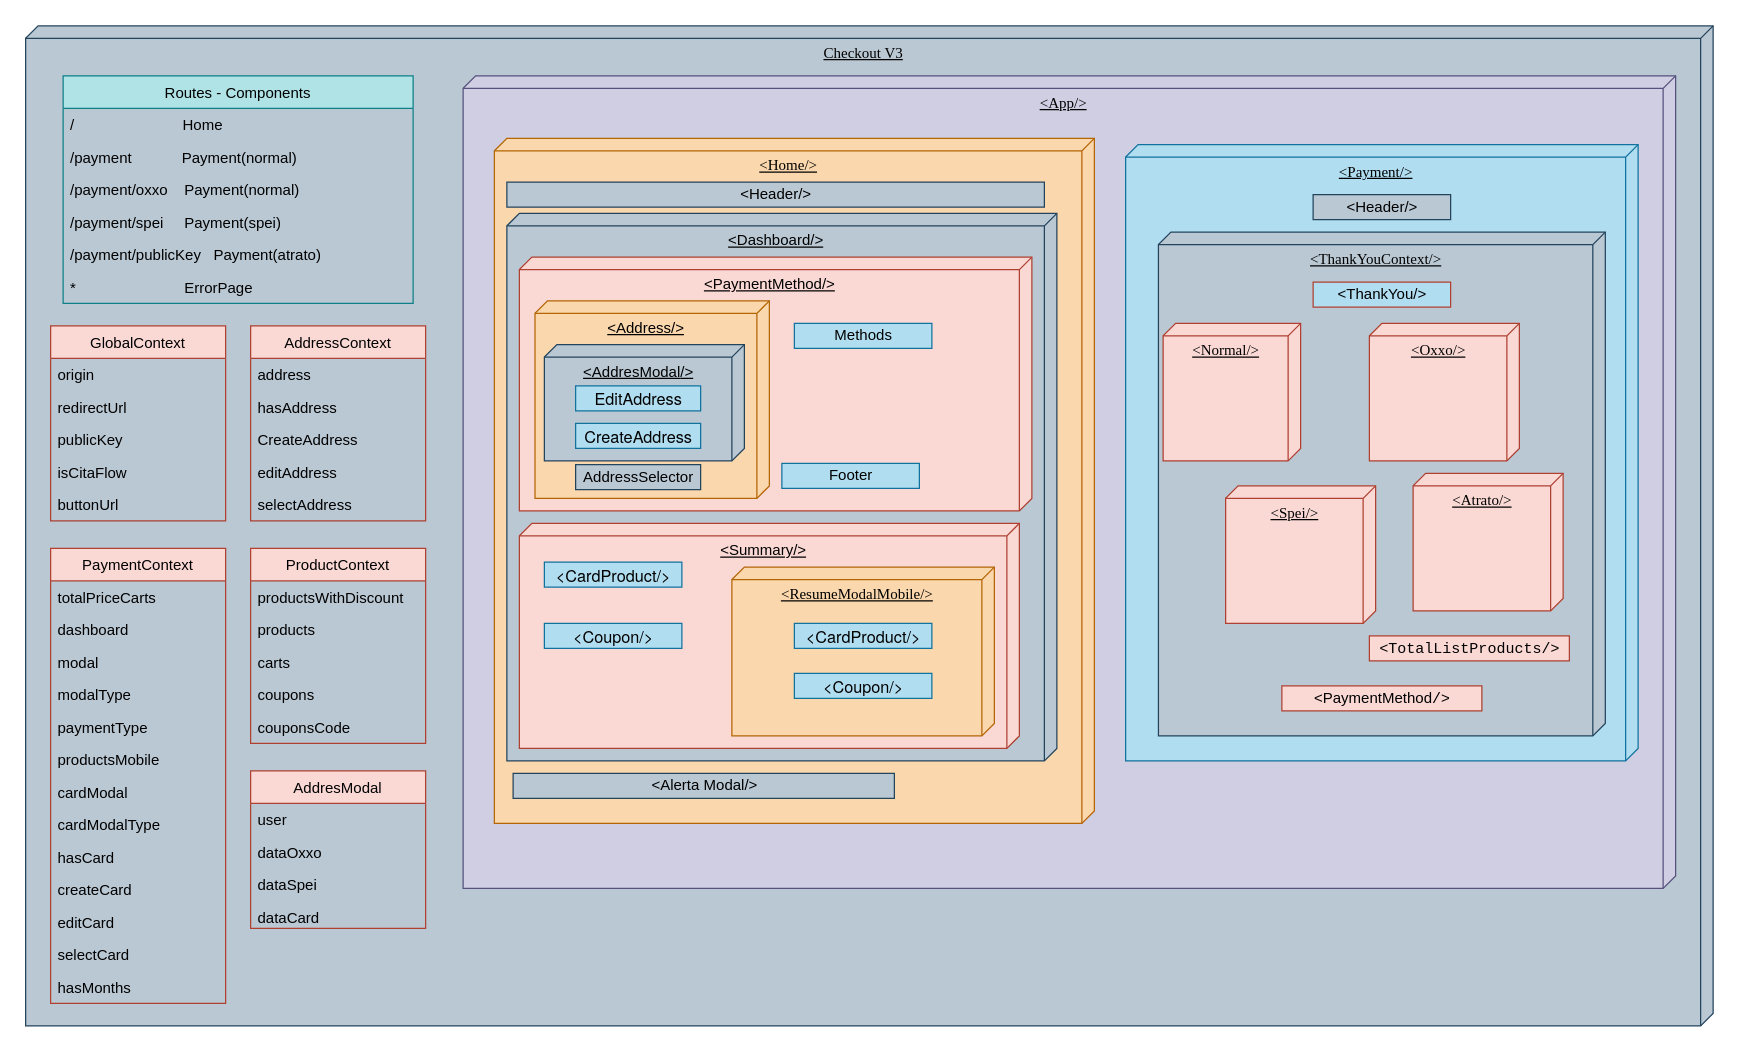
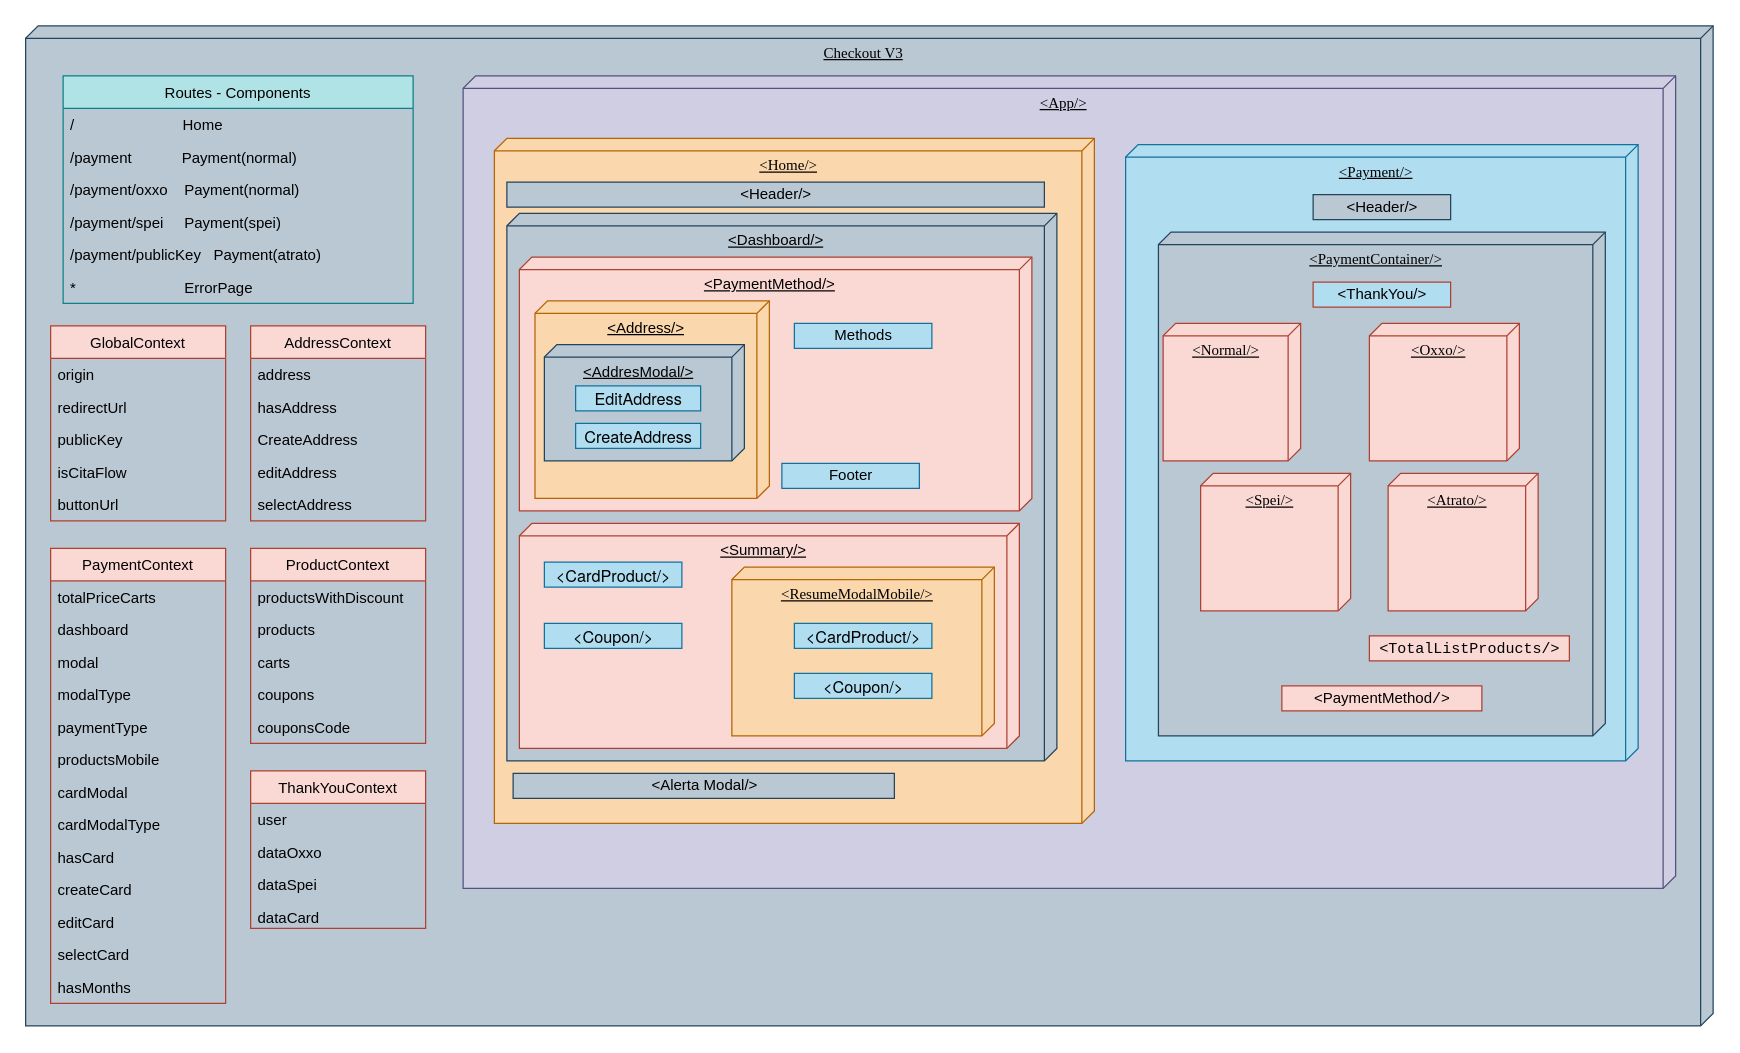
node "<ThankYouContext/>": label "<ThankYouContext/>" -> "<PaymentContainer/>"
node "AddressSelector": removed
node "<Atrato/>": moved (1488, 542) -> (1463, 542)
node "<Spei/>": moved (1301, 554) -> (1276, 542)
node "AddresModal": label "AddresModal" -> "ThankYouContext"
